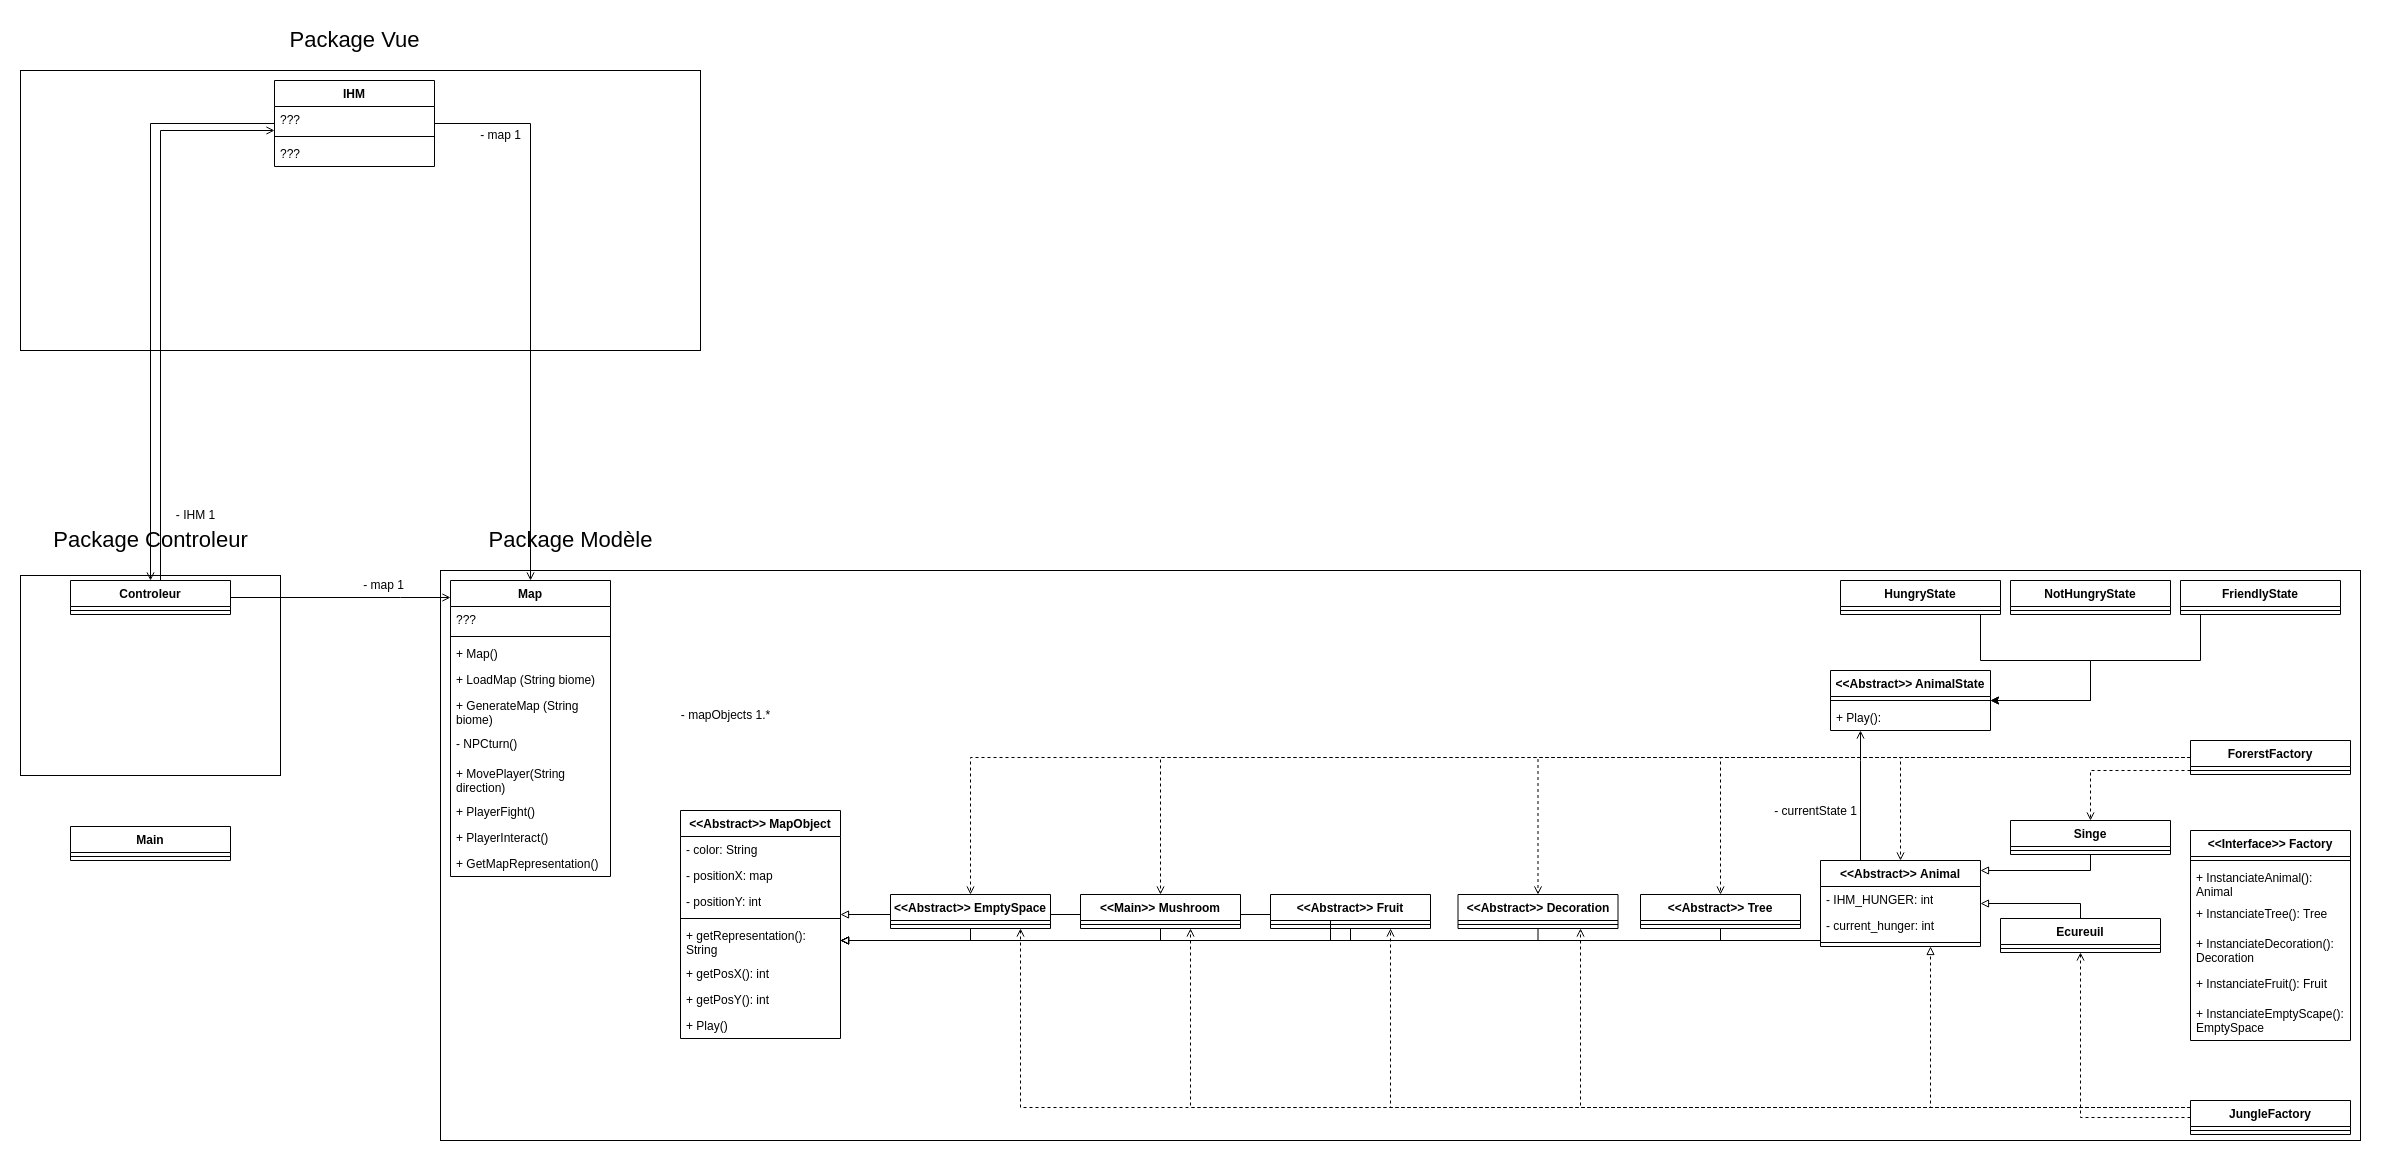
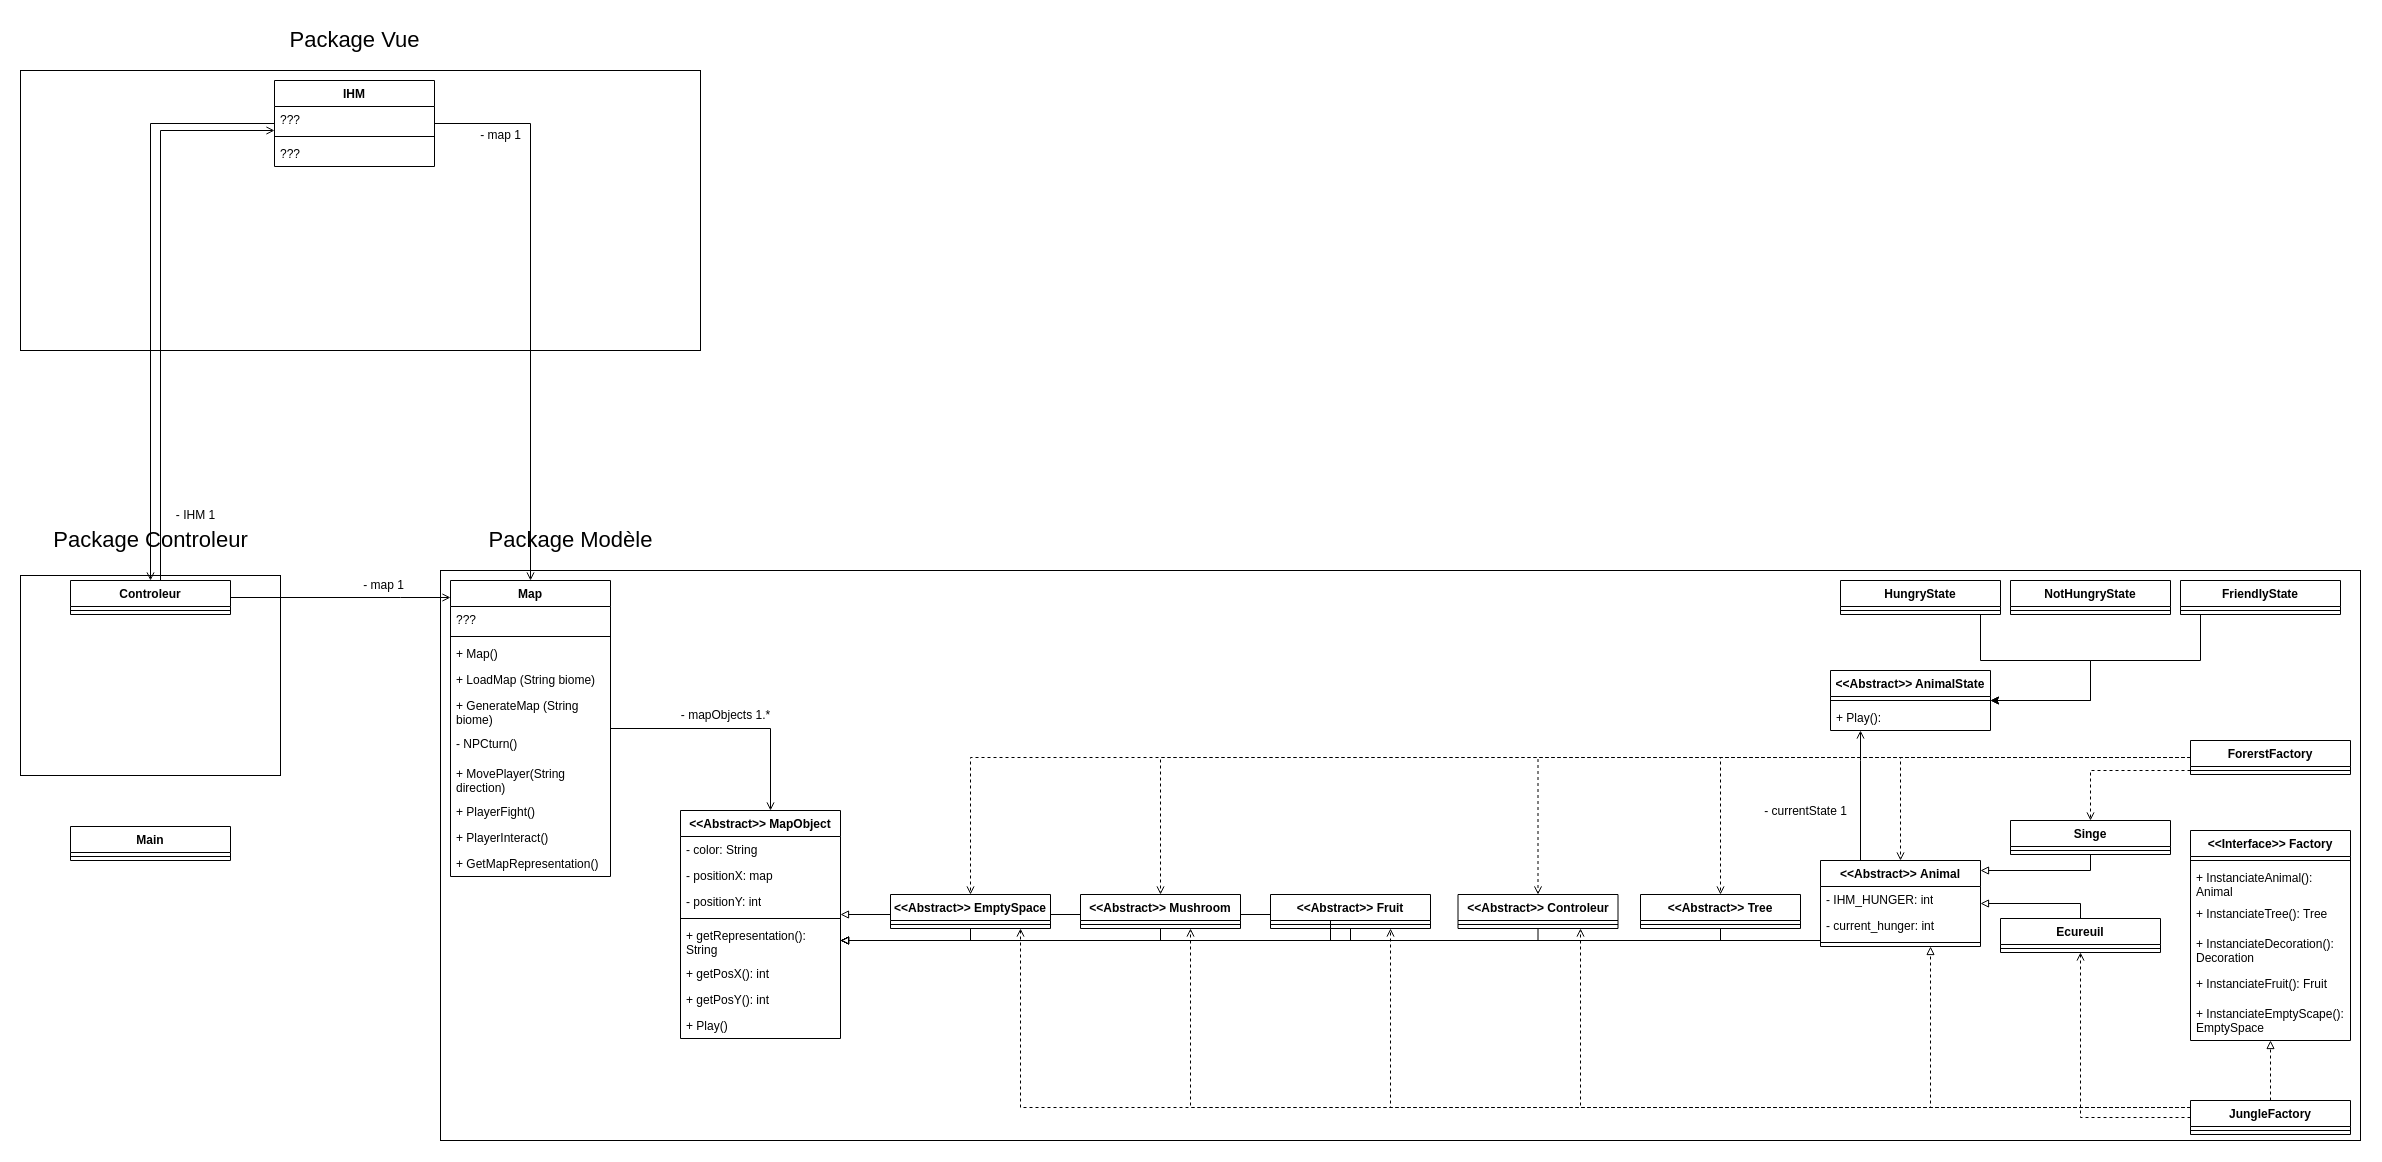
edge "Map" -> "<<Abstract>> MapObject": added
node "- currentState 1": moved (1816, 812) -> (1806, 812)
node "<<Main>> Mushroom": label "<<Main>> Mushroom" -> "<<Abstract>> Mushroom"
node "<<Abstract>> Decoration": label "<<Abstract>> Decoration" -> "<<Abstract>> Controleur"
edge "JungleFactory" -> "<<Interface>> Factory": added
